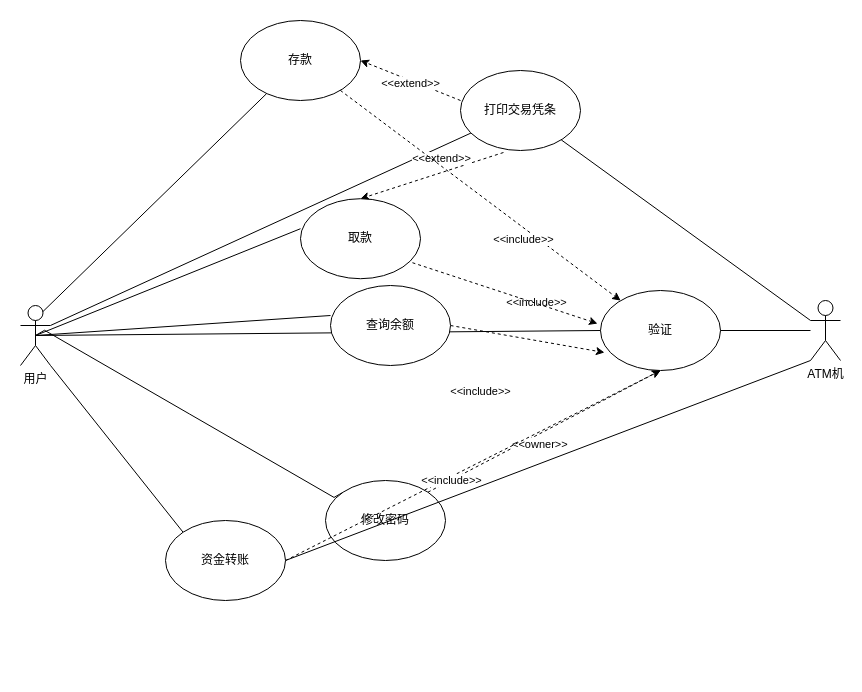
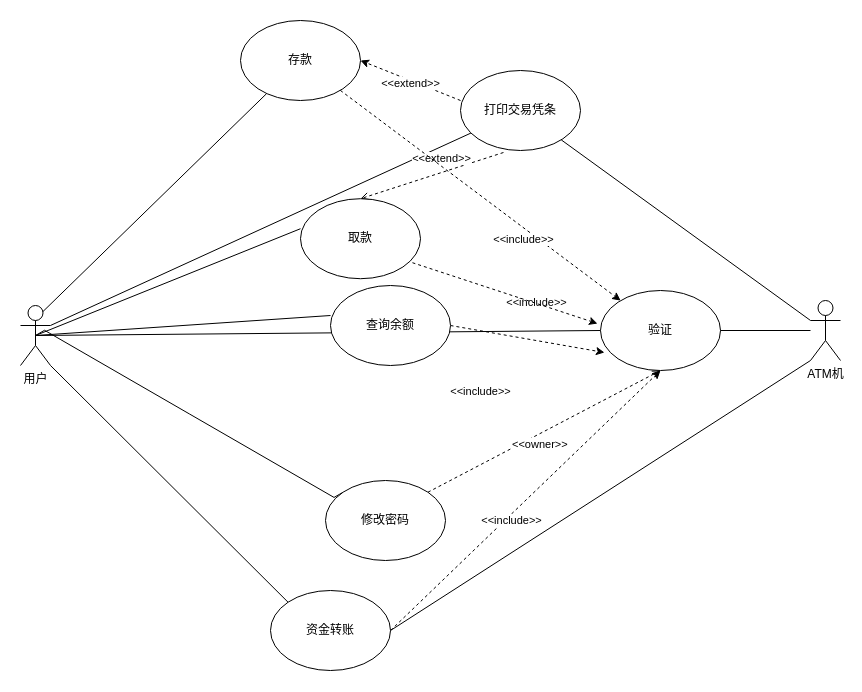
edge "打印交易凭条" -> "取款": arrowhead classic -> open
node "资金转账": moved (226, 561) -> (331, 631)
